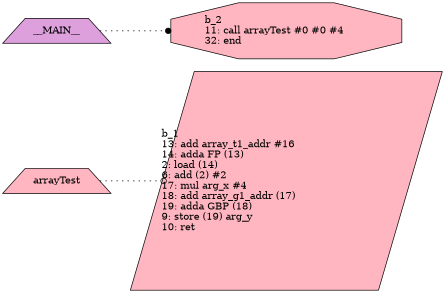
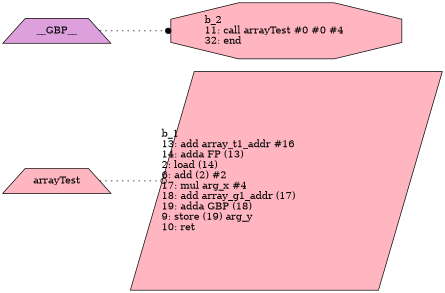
node "__MAIN__": label "__MAIN__" -> "__GBP__"
